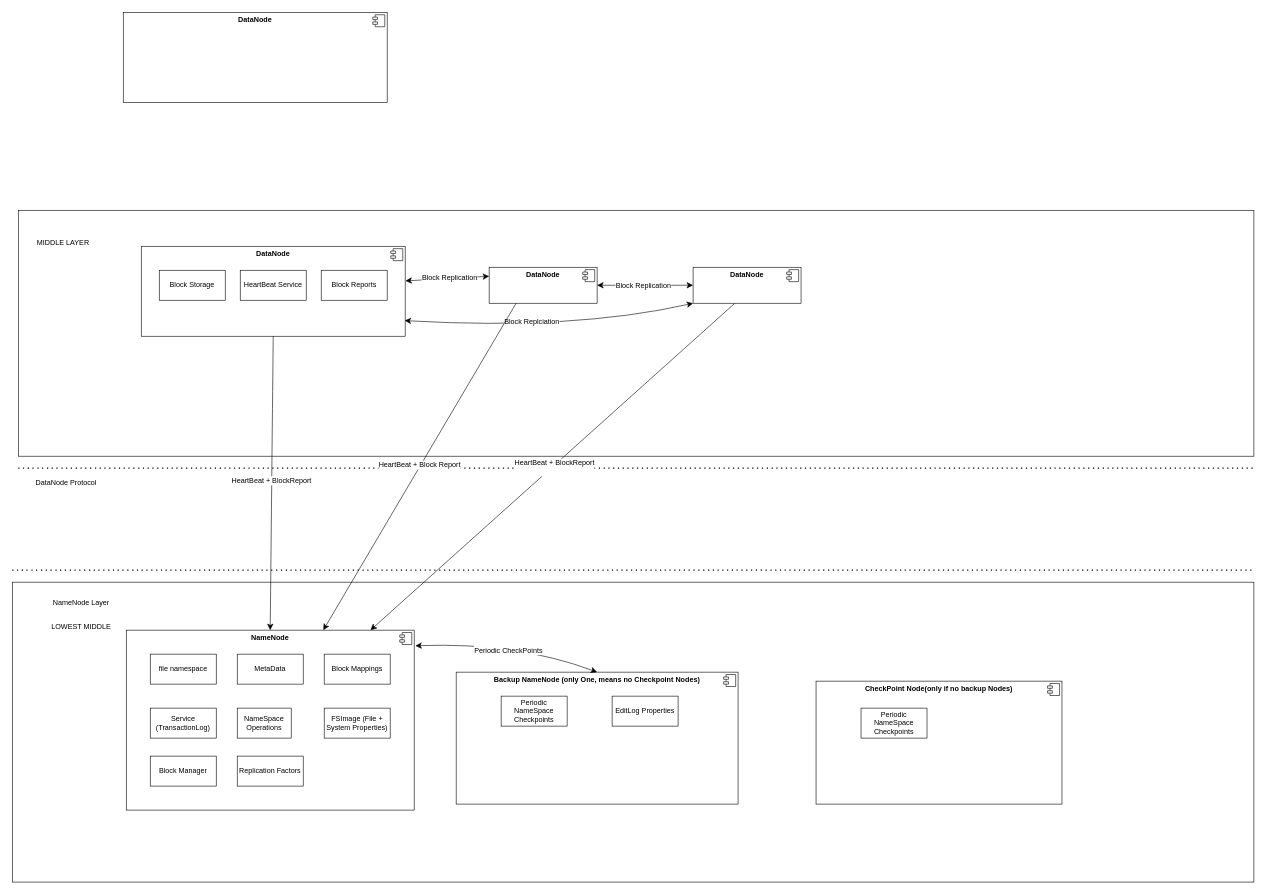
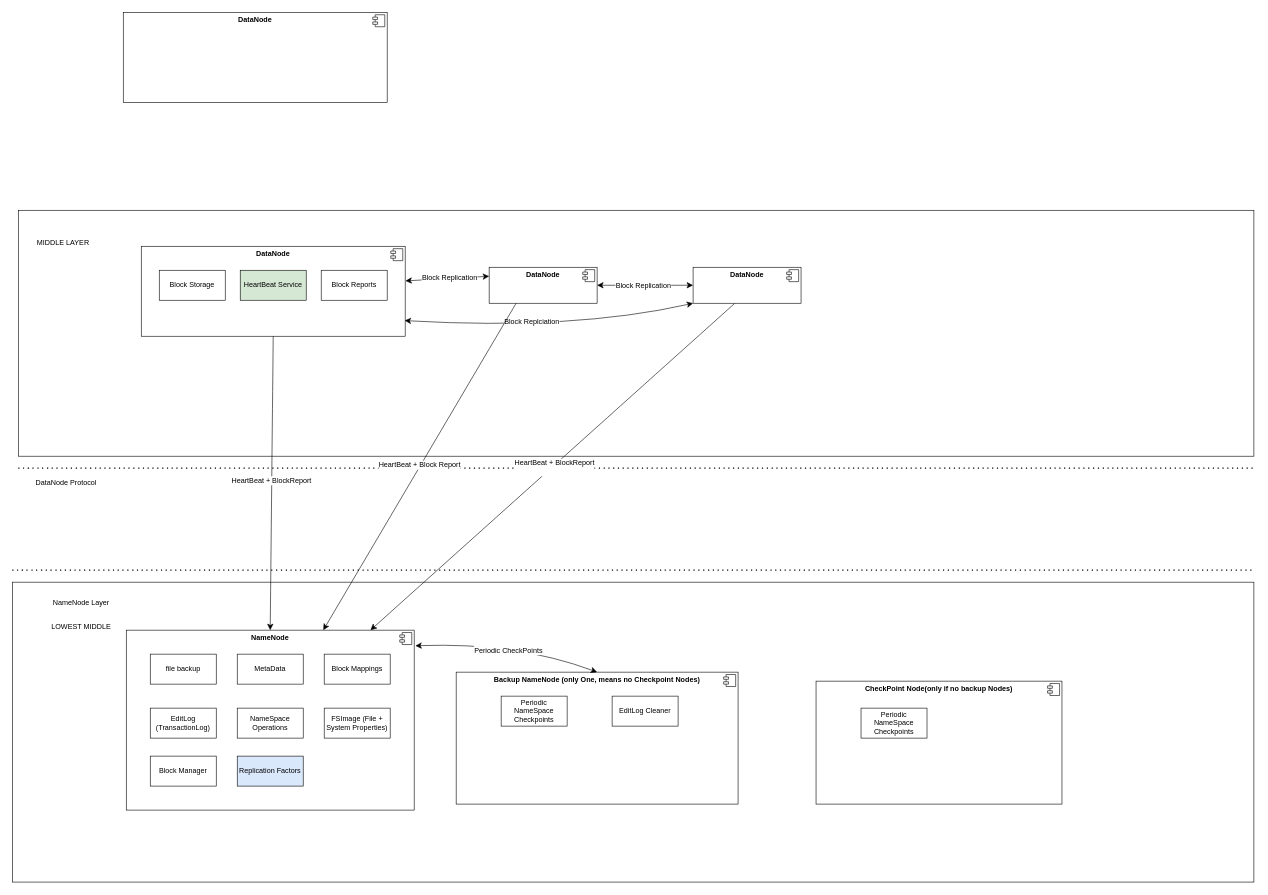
node "HeartBeat Service": fillcolor #ffffff -> #d5e8d4
node "file namespace": label "file namespace" -> "file backup"
node "EditLog Properties": label "EditLog Properties" -> "EditLog Cleaner"
node "Service (TransactionLog)": label "Service (TransactionLog)" -> "EditLog (TransactionLog)"
node "NameSpace Operations": size 54x30 -> 66x30
node "Replication Factors": fillcolor #ffffff -> #dae8fc
